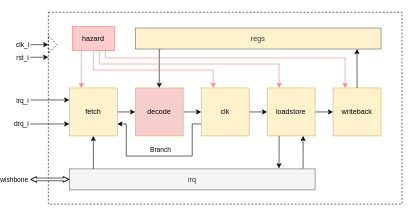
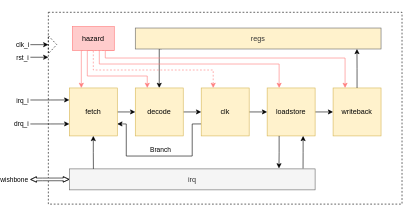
edge "hazard" -> "clk": style solid -> dashed
edge "hazard" -> "decode": added
node "decode": fillcolor #f8cecc -> #fff2cc
